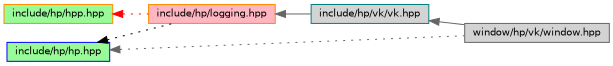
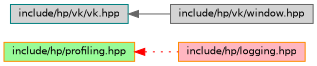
node "include/hp/hpp.hpp": label "include/hp/hpp.hpp" -> "include/hp/profiling.hpp"
edge "include/hp/vk/vk.hpp" -> "include/hp/logging.hpp": removed
node "window/hp/vk/window.hpp": label "window/hp/vk/window.hpp" -> "include/hp/vk/window.hpp"
node "include/hp/hp.hpp": removed
